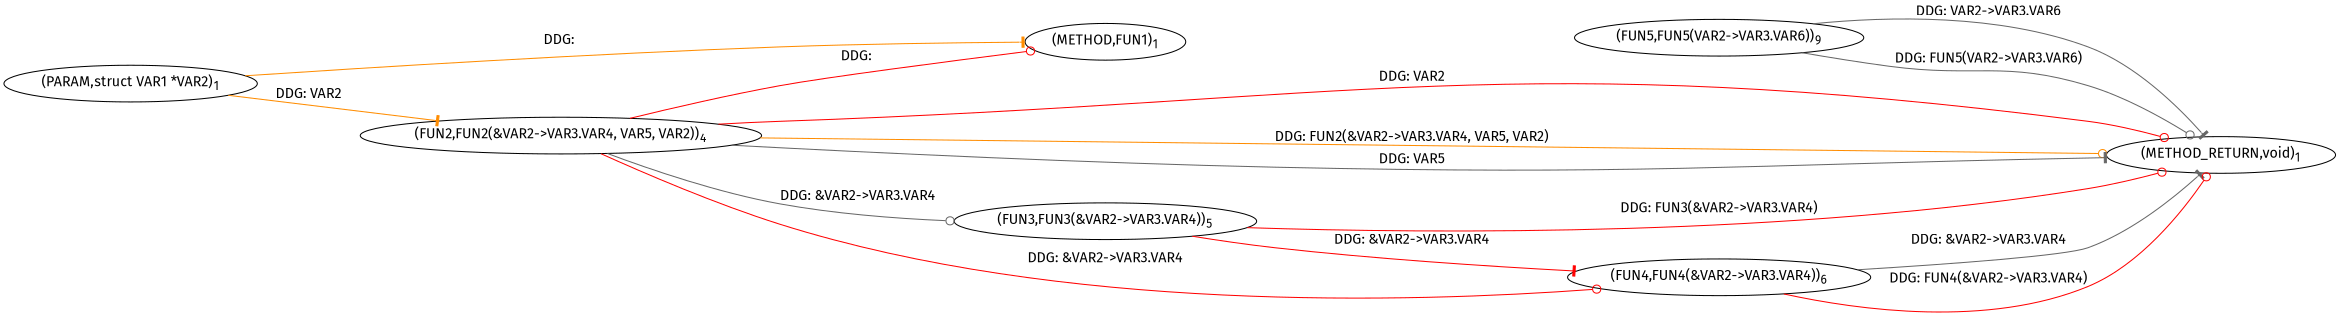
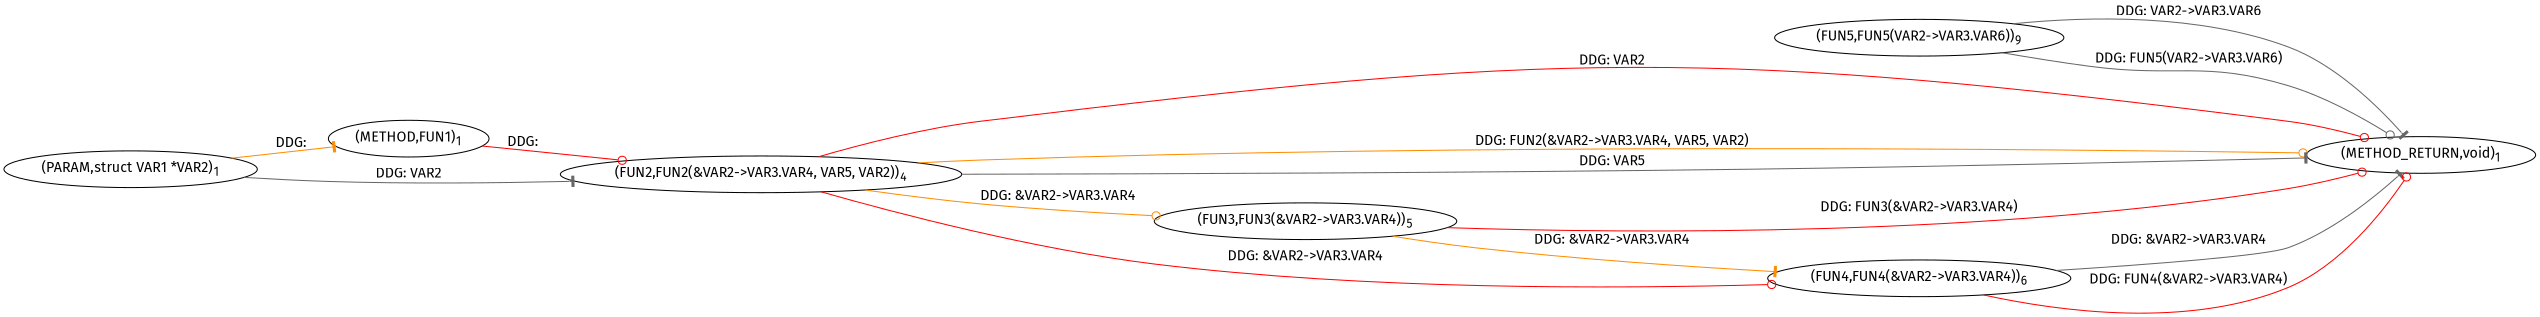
edge "(FUN2,FUN2(&VAR2->VAR3.VAR4, VAR5, VAR2))" -> "(METHOD,FUN1)": reversed
edge "(PARAM,struct VAR1 *VAR2)" -> "(FUN2,FUN2(&VAR2->VAR3.VAR4, VAR5, VAR2))": color darkorange -> gray40
edge "(FUN2,FUN2(&VAR2->VAR3.VAR4, VAR5, VAR2))" -> "(FUN3,FUN3(&VAR2->VAR3.VAR4))": color gray40 -> darkorange
edge "(FUN3,FUN3(&VAR2->VAR3.VAR4))" -> "(FUN4,FUN4(&VAR2->VAR3.VAR4))": color red -> darkorange
